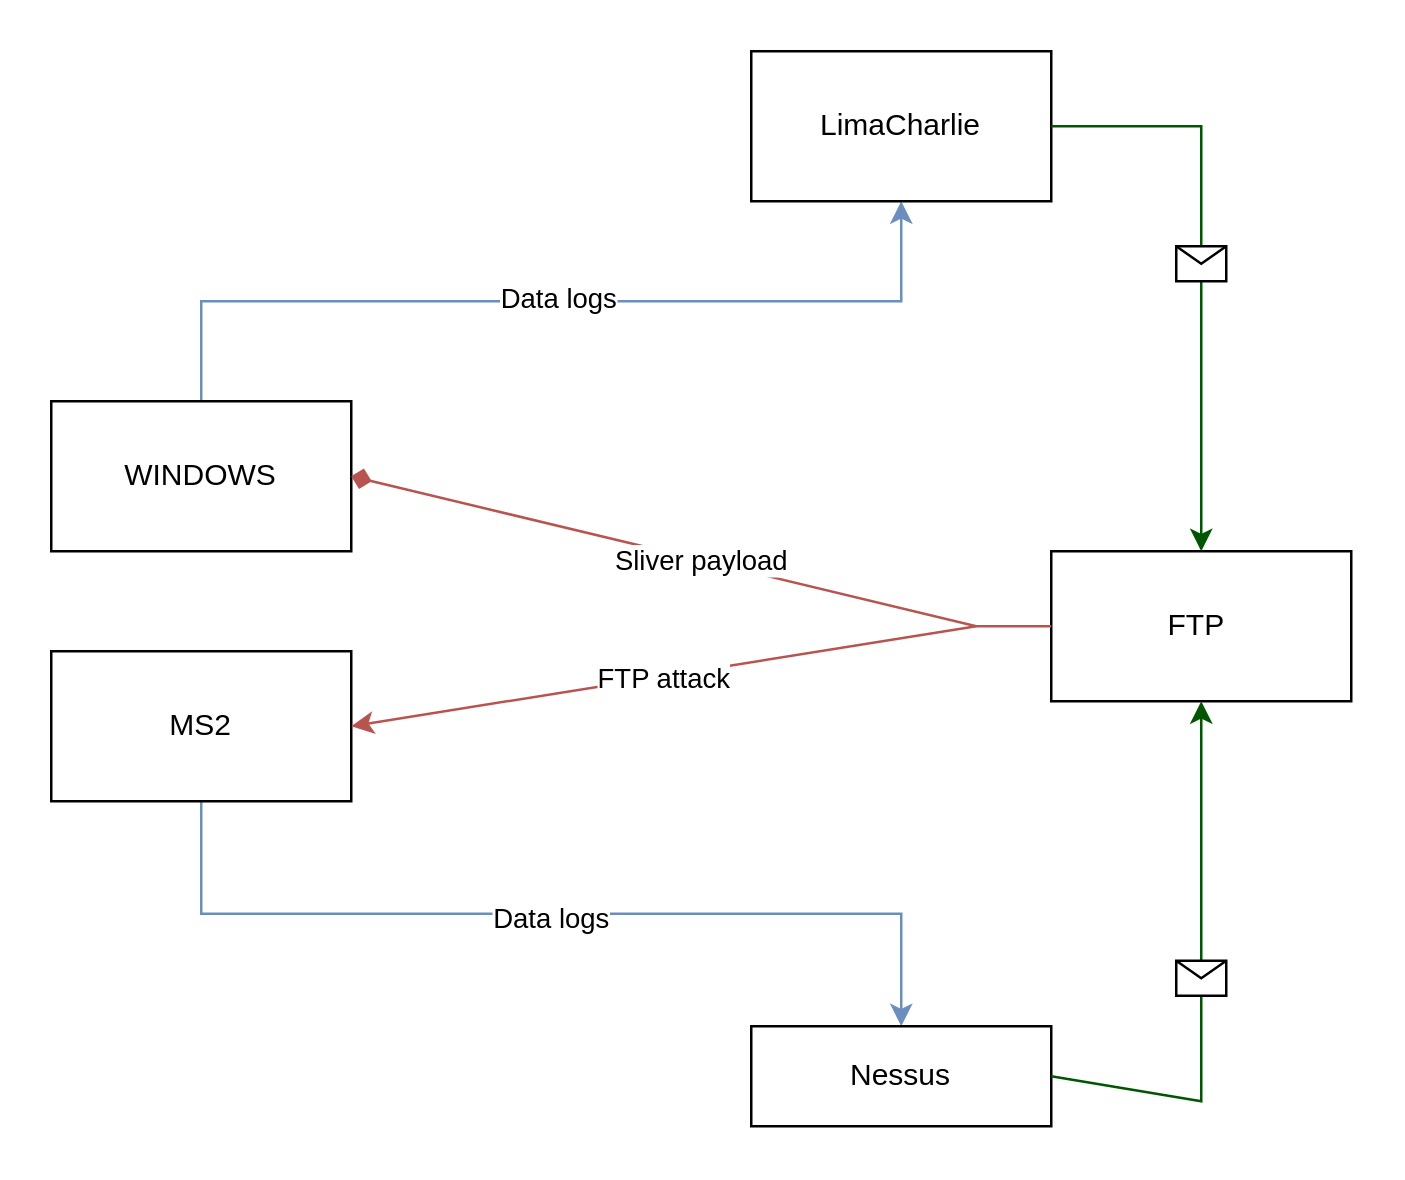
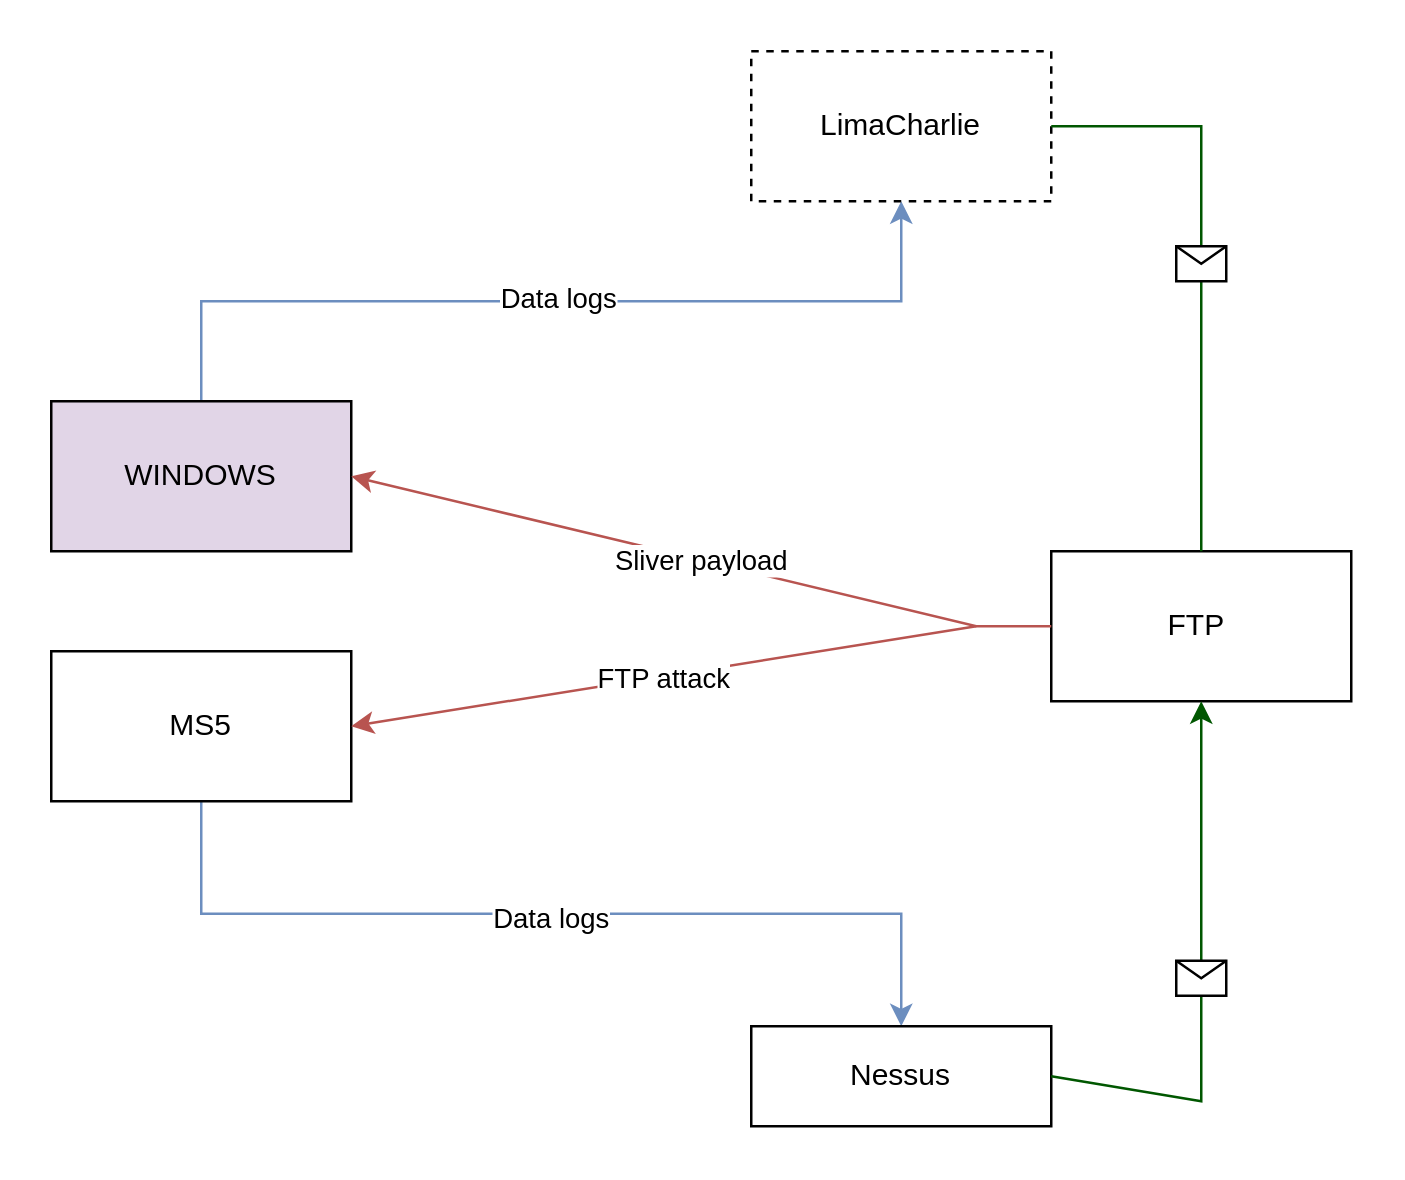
node "LimaCharlie": style solid -> dashed
node "WINDOWS": fillcolor #ffffff -> #e1d5e7
edge "FTP" -> "WINDOWS": arrowhead diamond -> classic
edge "LimaCharlie" -> "FTP": arrowhead classic -> none
node "MS2": label "MS2" -> "MS5"
